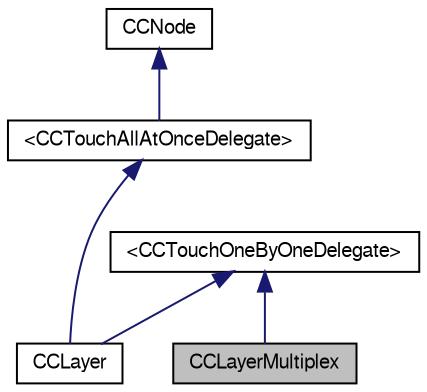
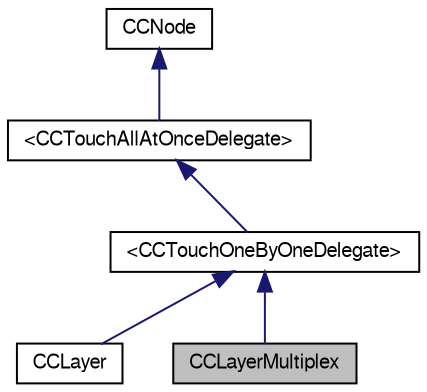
edge "CCLayer" -> "<CCTouchAllAtOnceDelegate>": now "<CCTouchOneByOneDelegate>" -> "<CCTouchAllAtOnceDelegate>"
